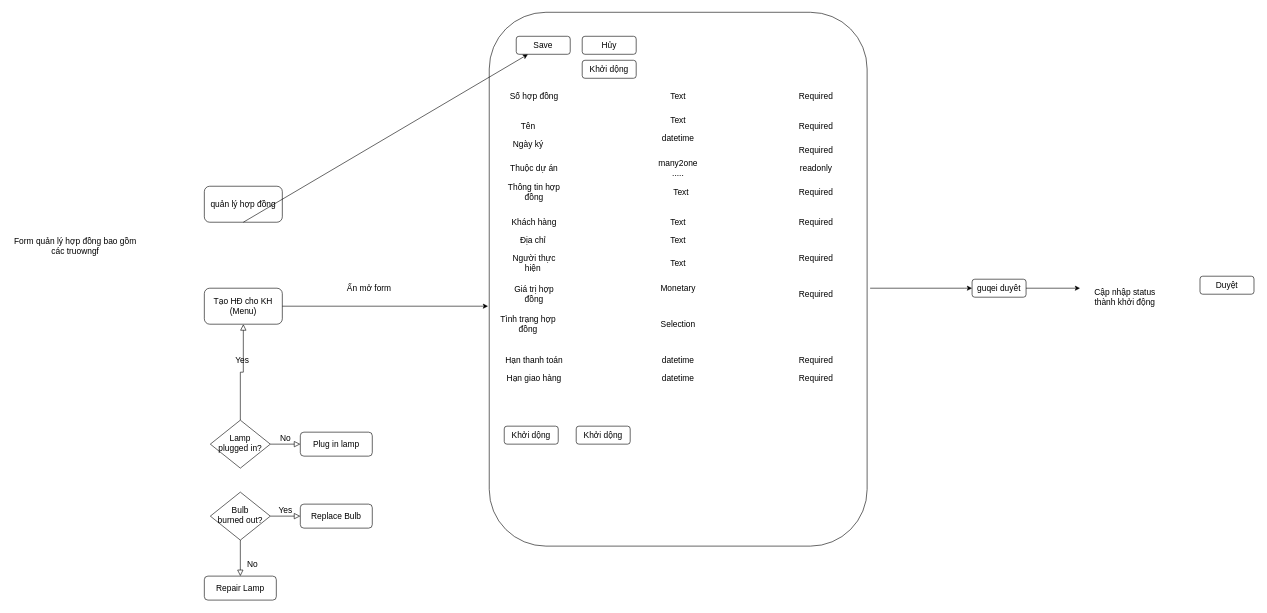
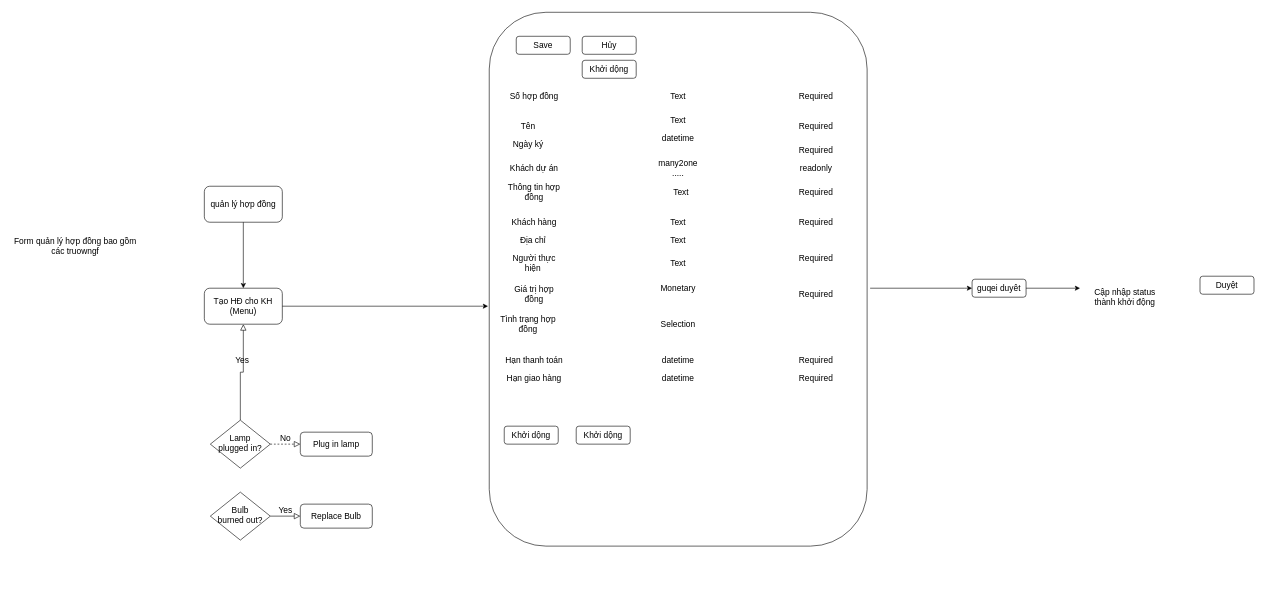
edge "quản lý hợp đồng" -> "Save": now "quản lý hợp đồng" -> "Tạo HĐ cho KH (Menu)"
node "Thuộc dự án": label "Thuộc dự án" -> "Khách dự án"
node "Ấn mở form": removed
edge "Lampplugged in?" -> "Plug in lamp": style solid -> dashed
edge "Bulbburned out?" -> "Repair Lamp": removed, label "No"
node "Repair Lamp": removed
